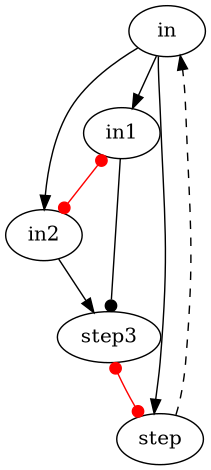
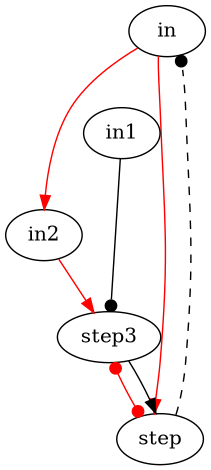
edge "in" -> "in1": removed
edge "in" -> "in2": color black -> red
edge "in1" -- "in2": removed
edge "in" -> "step": color black -> red
edge "step" -> "in": arrowhead normal -> dot
edge "in2" -> "step3": color black -> red
edge "step3" -> "step": added
